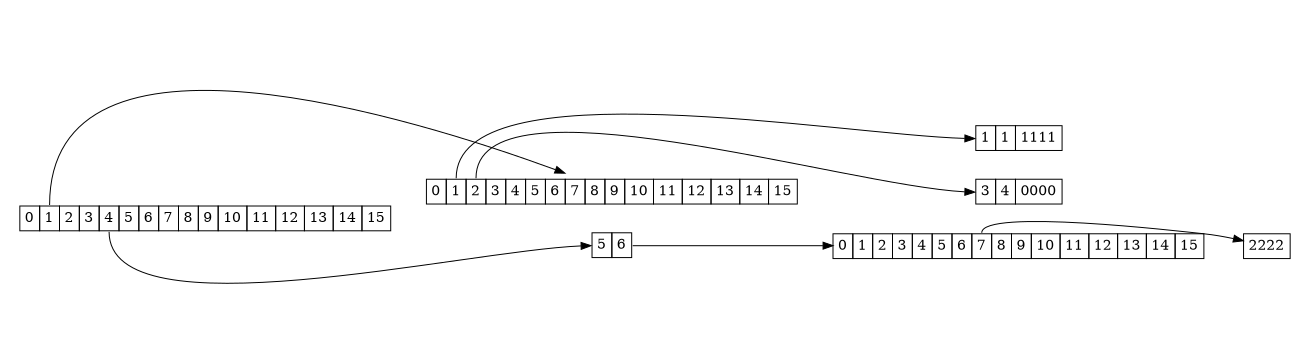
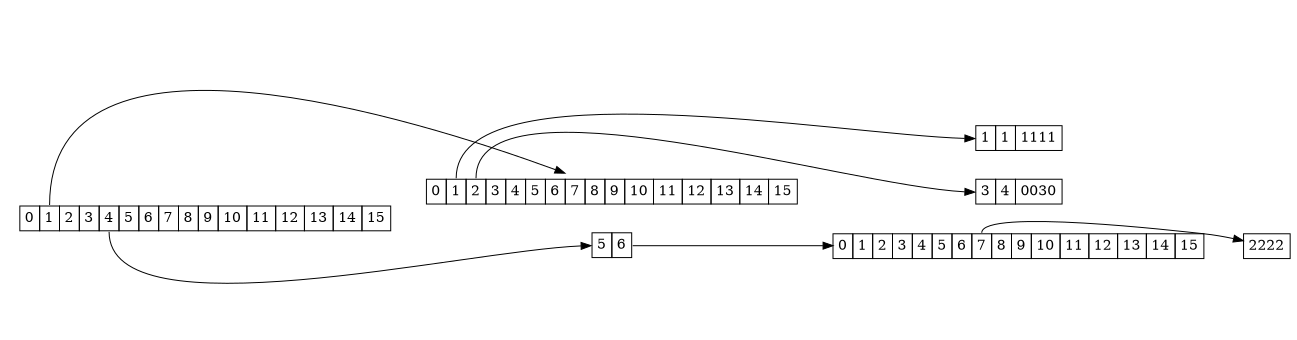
node "3": text "0000" -> "0030"
